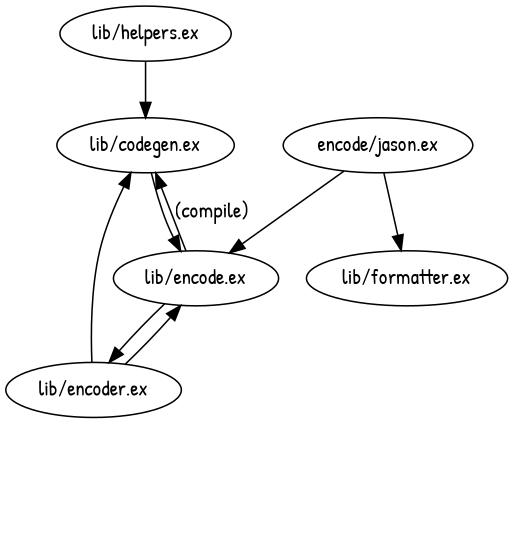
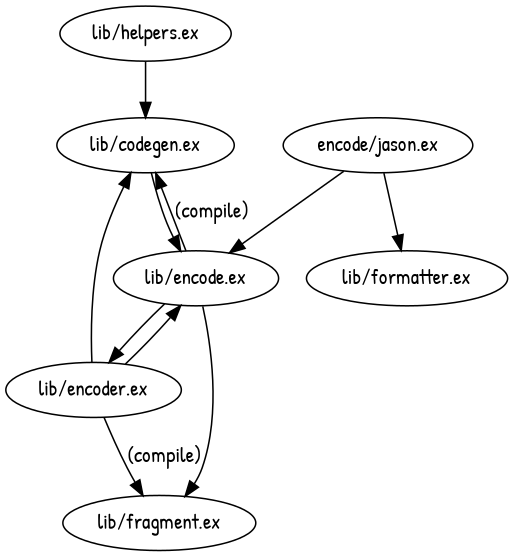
node "lib/fragment.ex": added
